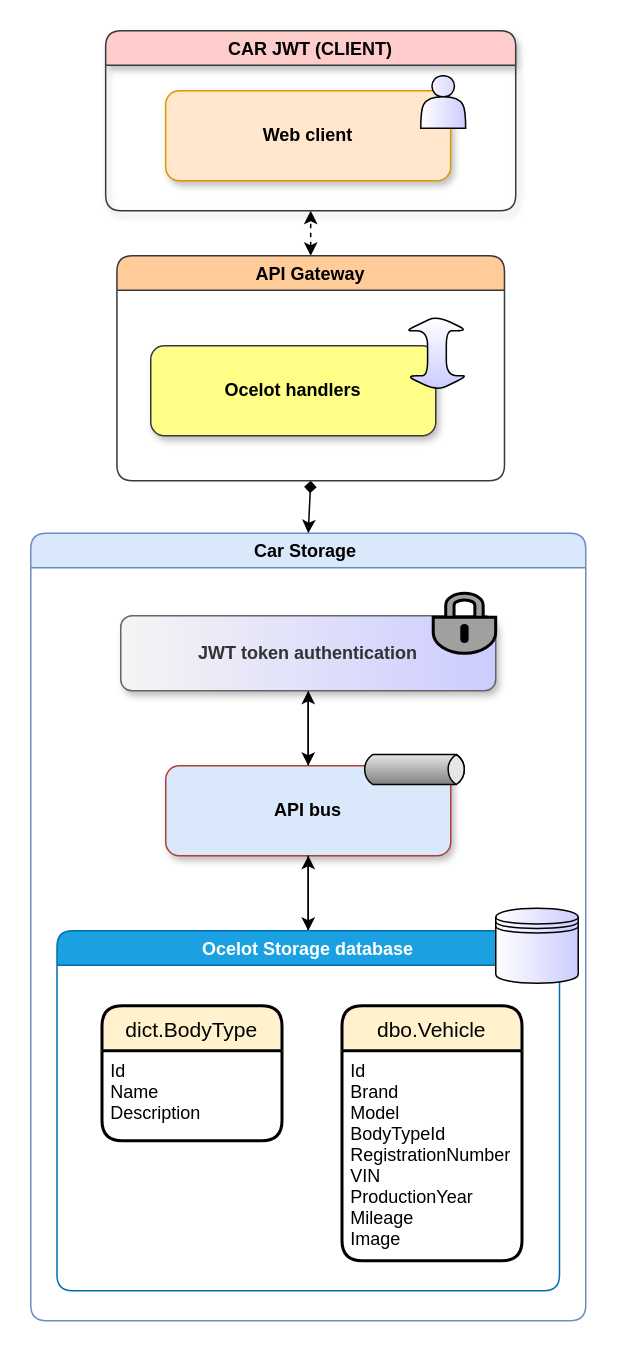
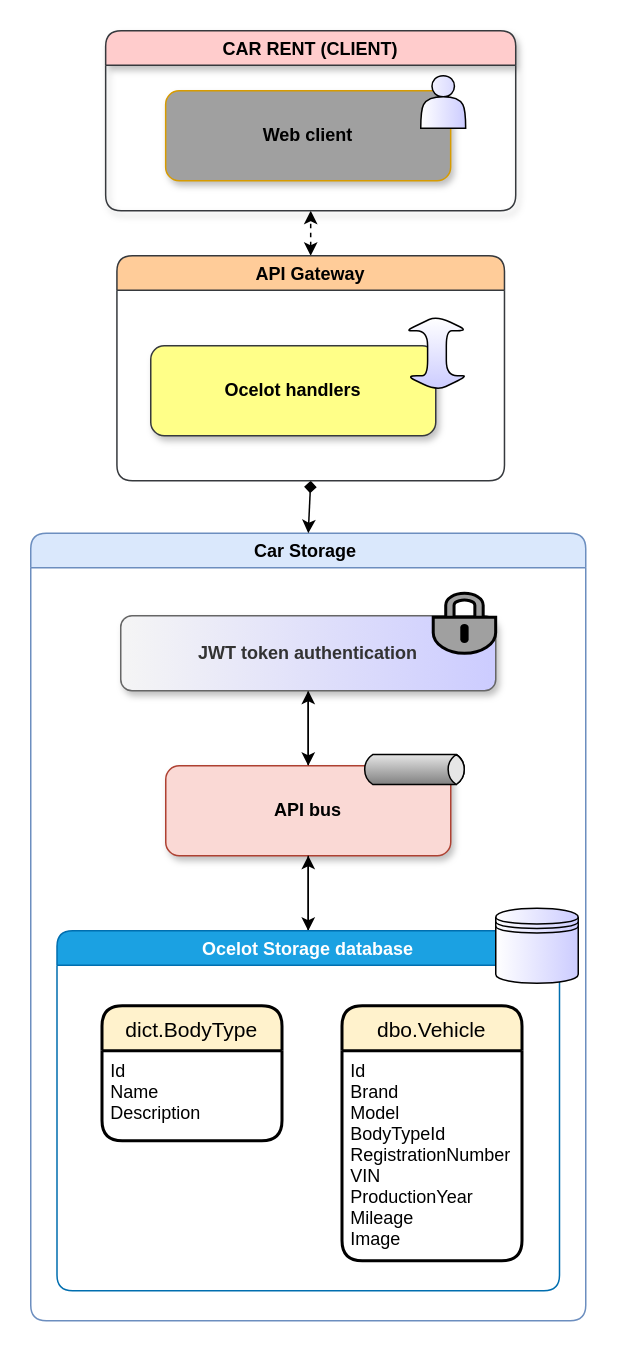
node "CAR JWT (CLIENT)": label "CAR JWT (CLIENT)" -> "CAR RENT (CLIENT)"
node "Web client": fillcolor #ffe6cc -> #a0a0a0
node "API bus": fillcolor #dae8fc -> #fad9d5
